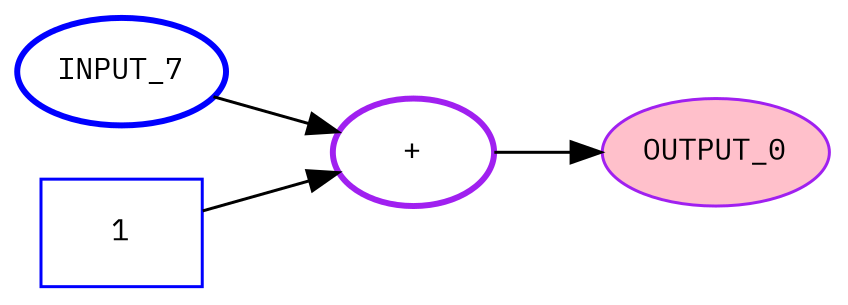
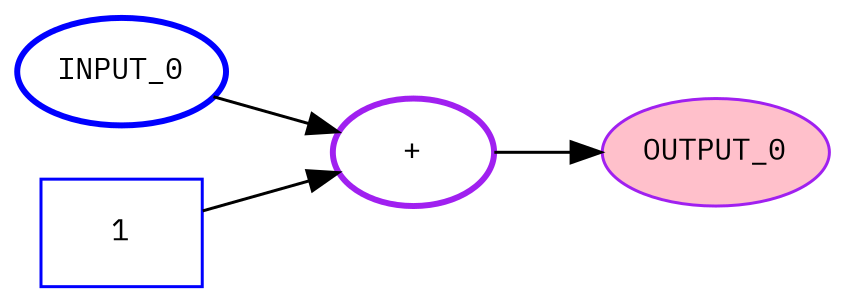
node "INPUT_7": label "INPUT_7" -> "INPUT_0"
